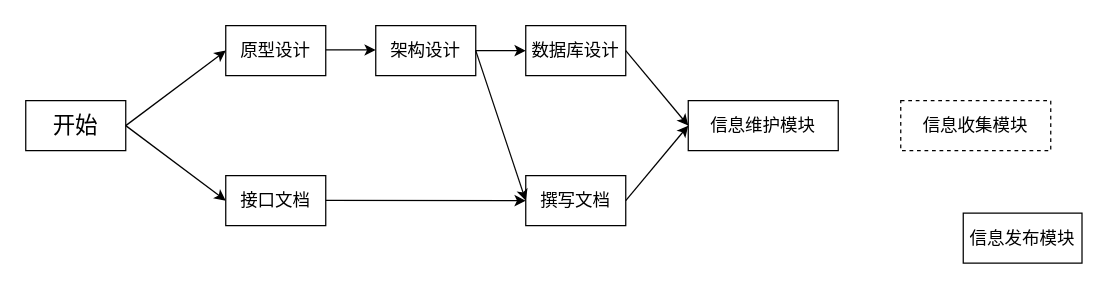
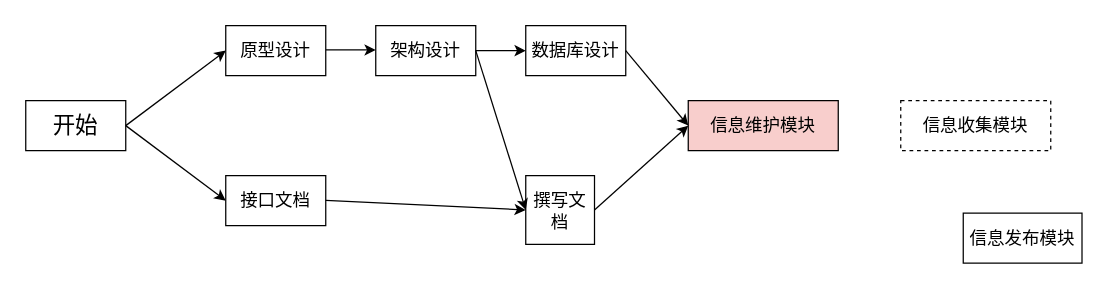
node "信息维护模块": fillcolor #ffffff -> #f8cecc
node "撰写文档": size 100x50 -> 69x69
